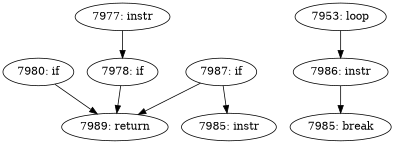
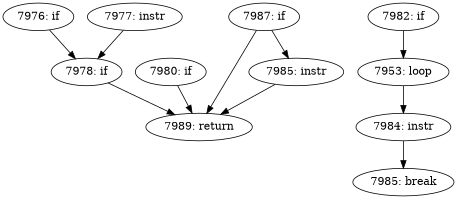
node "7976: if": added
node "7982: if": added
node "7986: instr": label "7986: instr" -> "7984: instr"
edge "7985: instr" -> "7989: return": added
